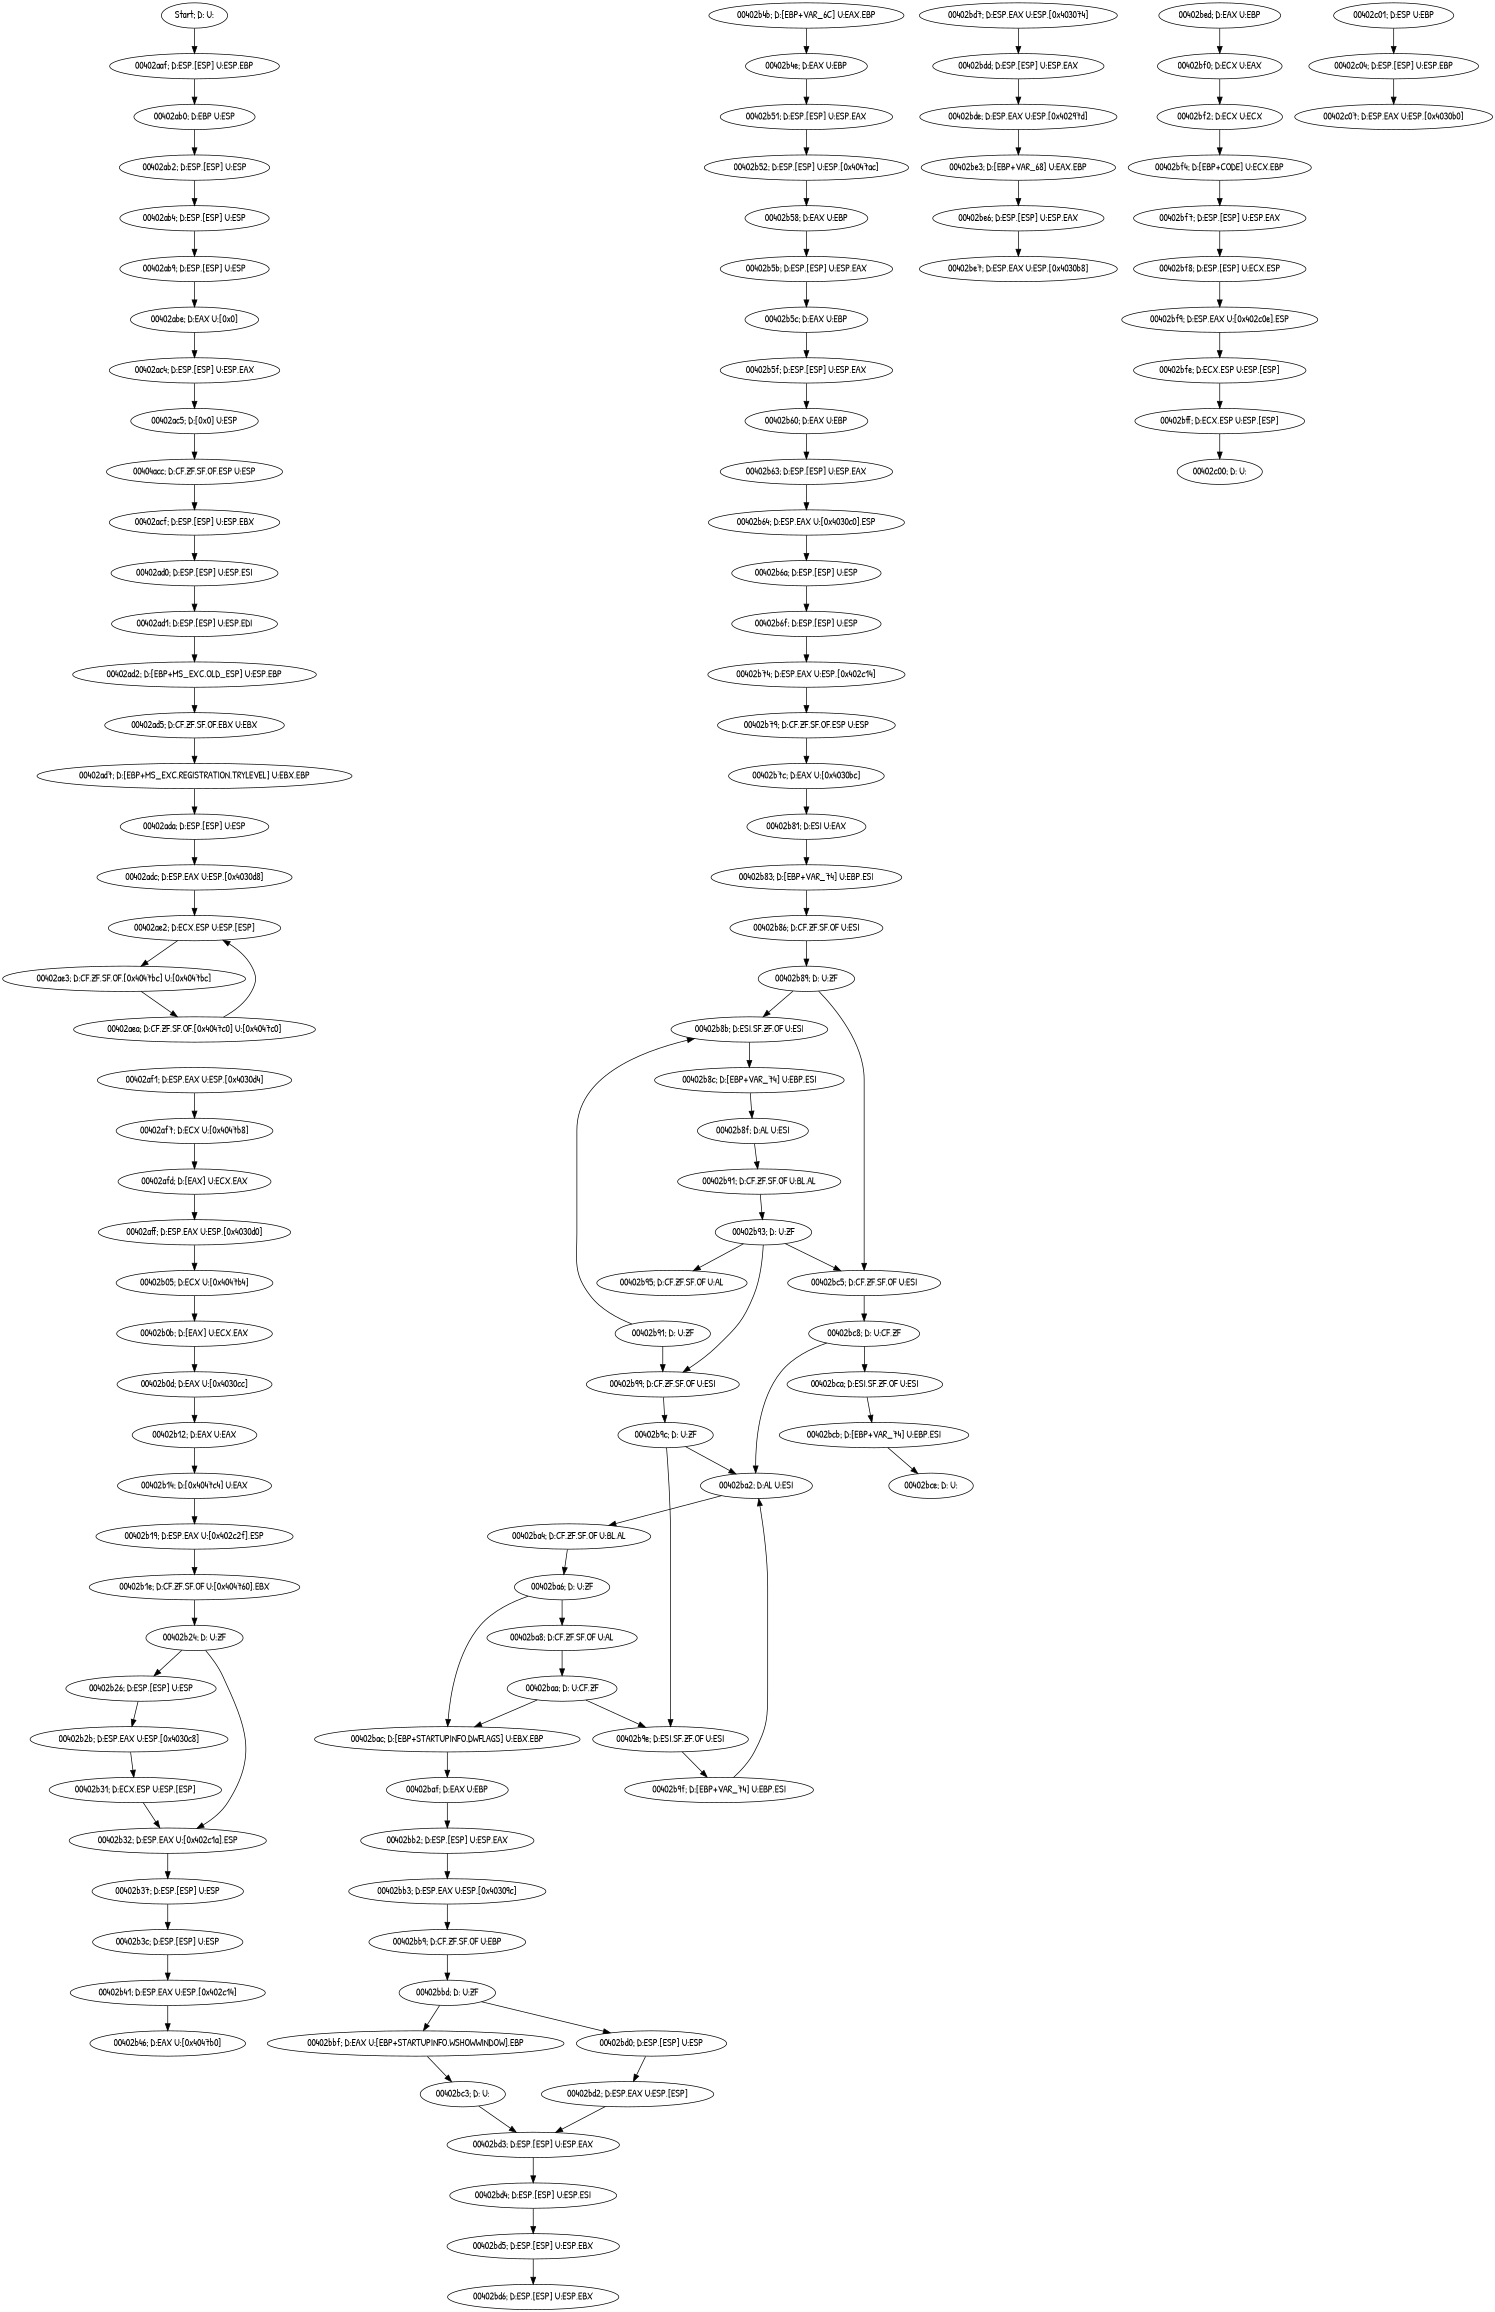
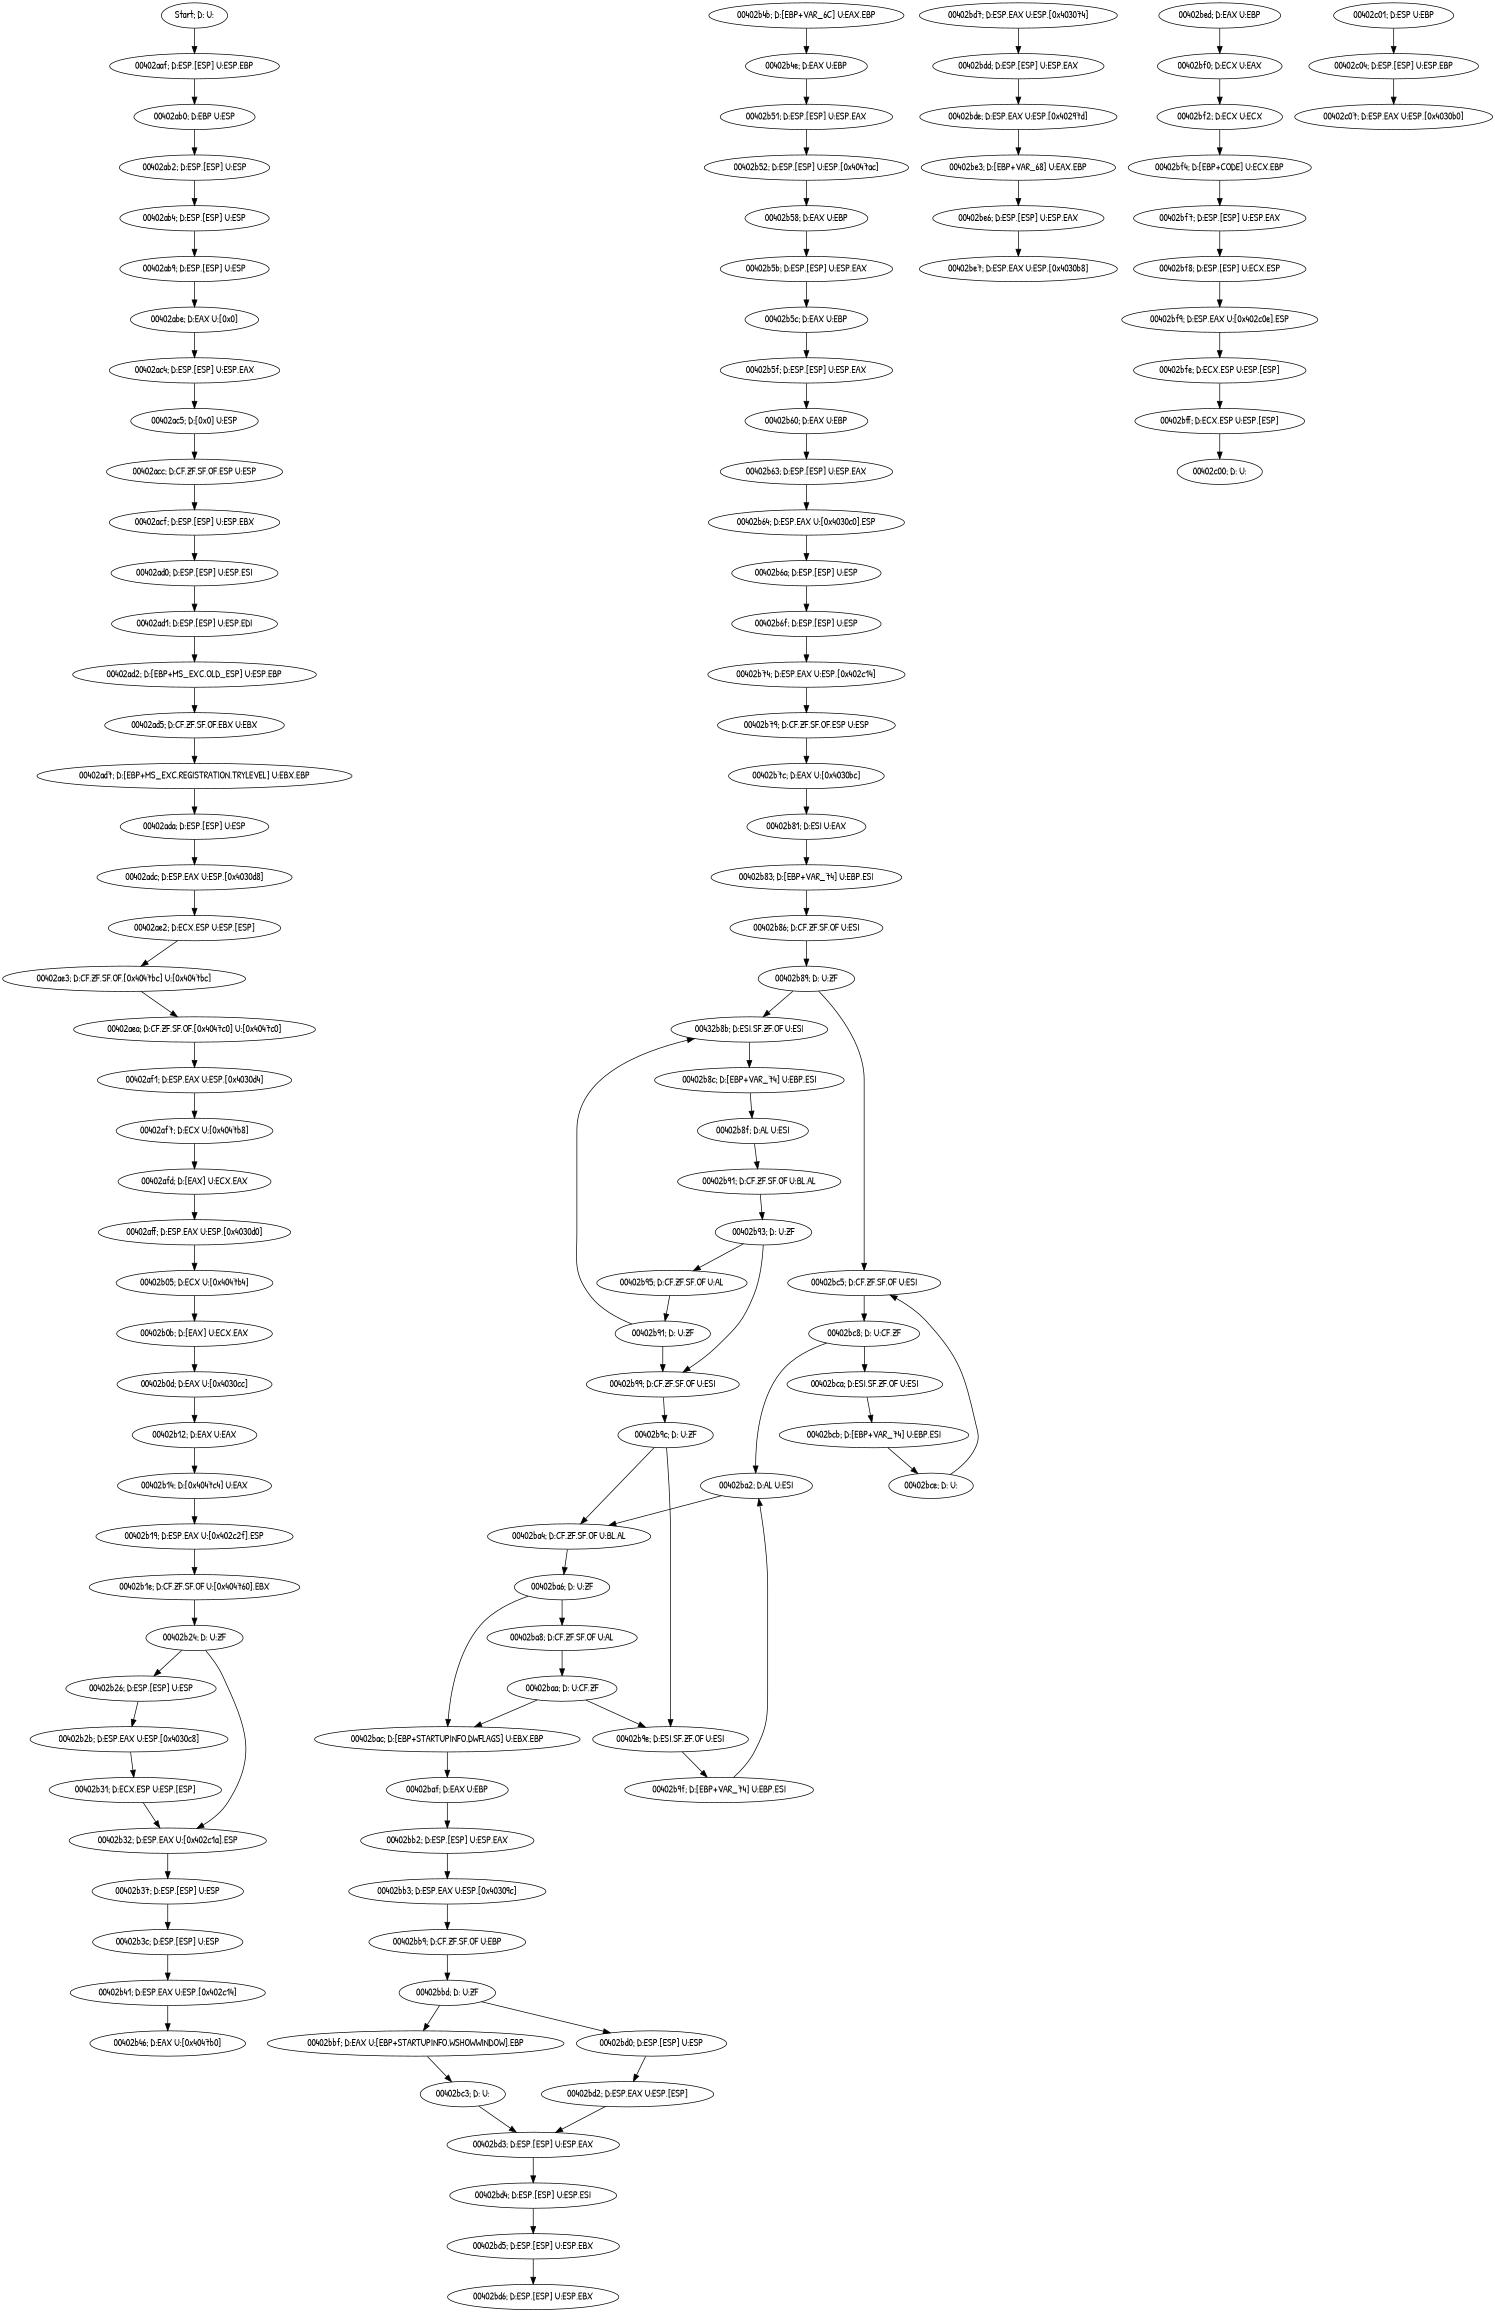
node "00404acc; D:CF,ZF,SF,OF,ESP U:ESP": label "00404acc; D:CF,ZF,SF,OF,ESP U:ESP" -> "00402acc; D:CF,ZF,SF,OF,ESP U:ESP"
edge "00402aea; D:CF,ZF,SF,OF,[0x4047c0] U:[0x4047c0]" -> "00402ae2; D:ECX,ESP U:ESP,[ESP]": now "00402aea; D:CF,ZF,SF,OF,[0x4047c0] U:[0x4047c0]" -> "00402af1; D:ESP,EAX U:ESP,[0x4030d4]"
node "00402b8b; D:ESI,SF,ZF,OF U:ESI": label "00402b8b; D:ESI,SF,ZF,OF U:ESI" -> "00432b8b; D:ESI,SF,ZF,OF U:ESI"
edge "00402b93; D: U:ZF" -> "00402bc5; D:CF,ZF,SF,OF U:ESI": now "00402bce; D: U:" -> "00402bc5; D:CF,ZF,SF,OF U:ESI"
edge "00402b95; D:CF,ZF,SF,OF U:AL" -> "00402b91; D: U:ZF": added
edge "00402b9c; D: U:ZF" -> "00402ba2; D:AL U:ESI": now "00402b9c; D: U:ZF" -> "00402ba4; D:CF,ZF,SF,OF U:BL,AL"
